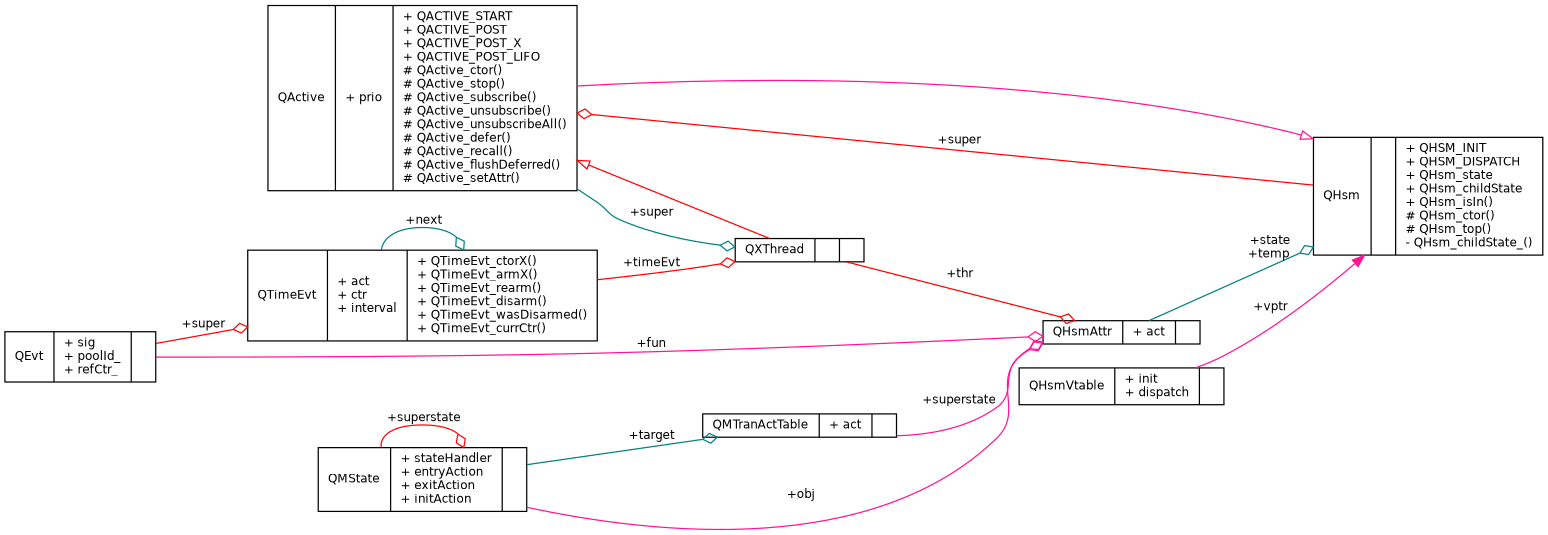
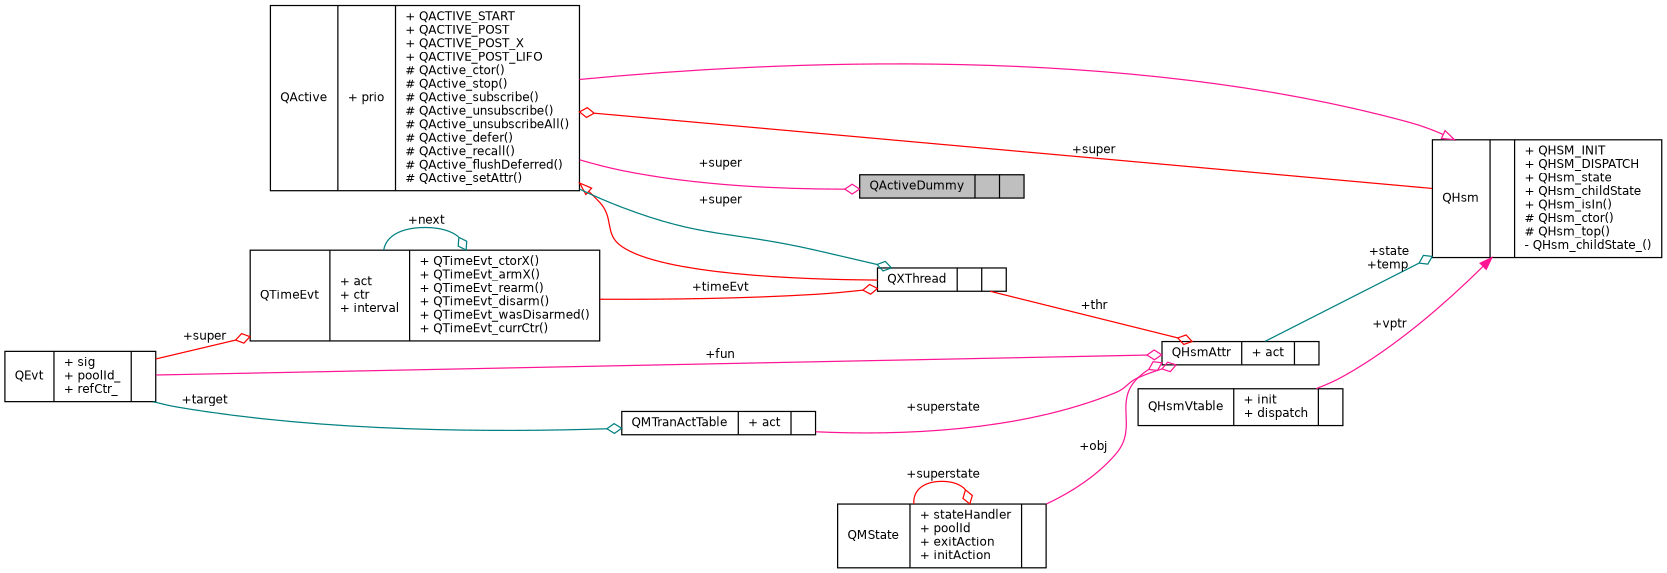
node "QActiveDummy": added
edge "QMState" -> "QMTranActTable": now "QEvt" -> "QMTranActTable"
node "QMState": text "+ entryAction" -> "+ poolId"
